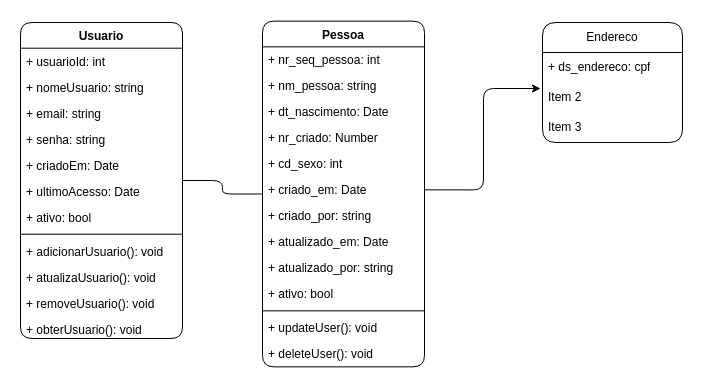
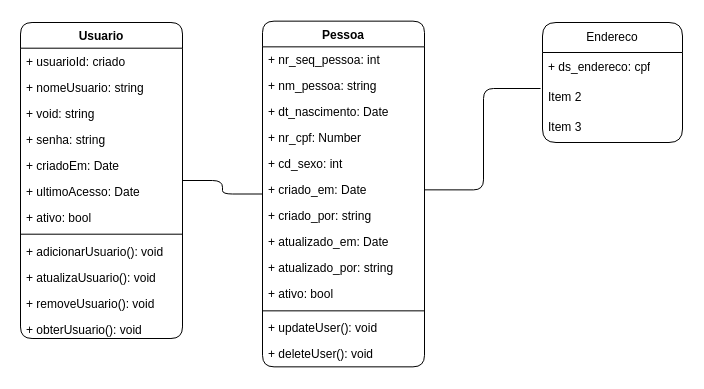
node "+ usuarioId: int": label "+ usuarioId: int" -> "+ usuarioId: criado"
edge "+ criado_em: Date" -> "Item 2": arrowhead classic -> none
node "+ email: string": label "+ email: string" -> "+ void: string"
node "+ nr_criado: Number": label "+ nr_criado: Number" -> "+ nr_cpf: Number"
